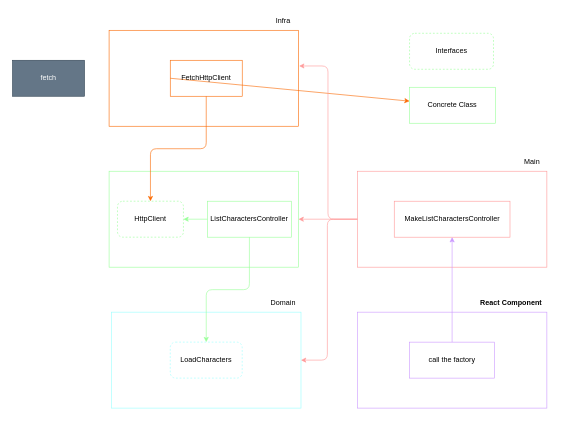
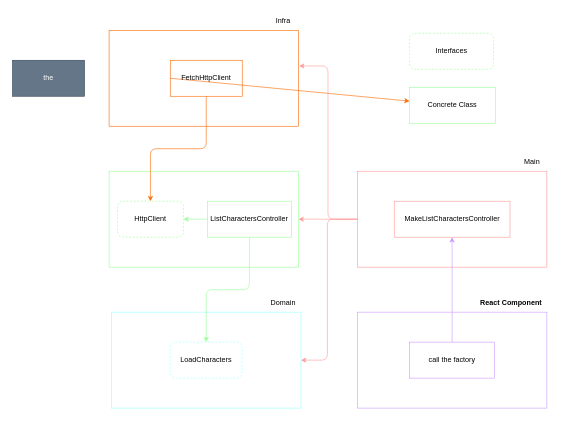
node "fetch": label "fetch" -> "the"
